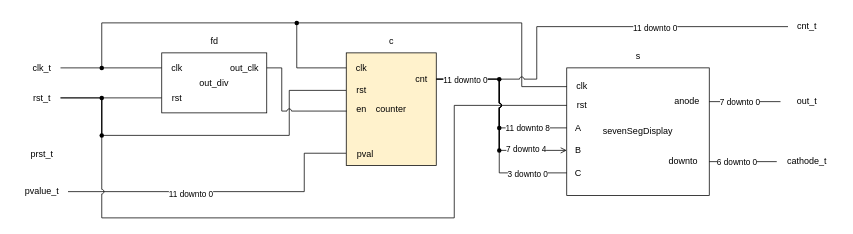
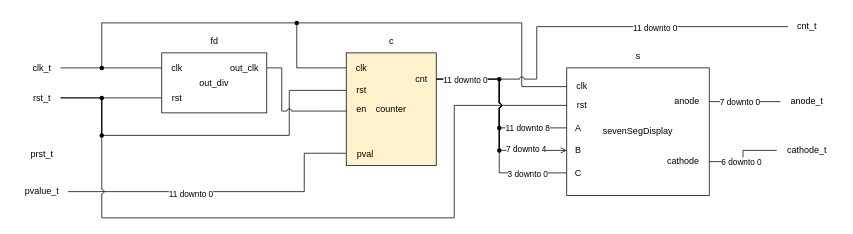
node "out_t": label "out_t" -> "anode_t"
node "downto": label "downto" -> "cathode"
node "cathode_t": moved (807, 162) -> (807, 150)
